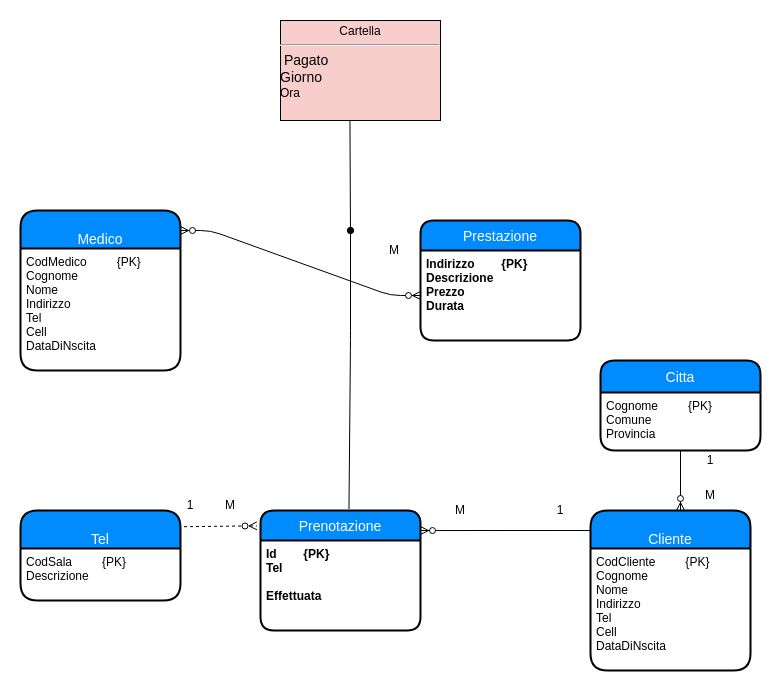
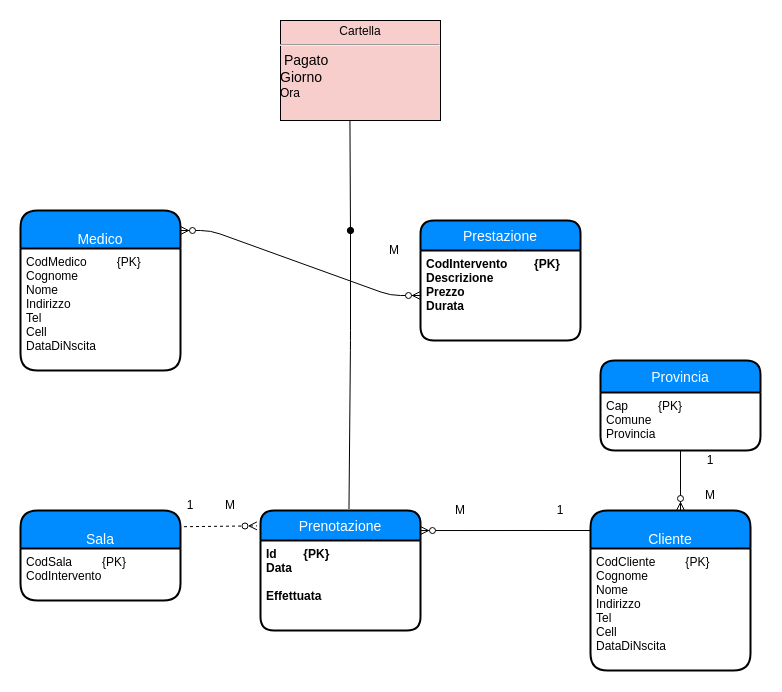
node "Indirizzo {PK} Descrizione Prezzo Durata": label "Indirizzo {PK} Descrizione Prezzo Durata" -> "CodIntervento {PK} Descrizione Prezzo Durata"
node "Citta": label "Citta" -> "Provincia"
node "Cognome {PK} Comune Provincia": label "Cognome {PK} Comune Provincia" -> "Cap {PK} Comune Provincia"
node "Tel": label "Tel" -> "Sala"
node "Id {PK} Tel Effettuata": label "Id {PK} Tel Effettuata" -> "Id {PK} Data Effettuata"
node "CodSala {PK} Descrizione": label "CodSala {PK} Descrizione" -> "CodSala {PK} CodIntervento"
